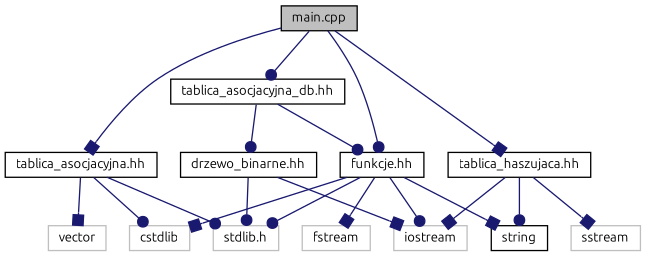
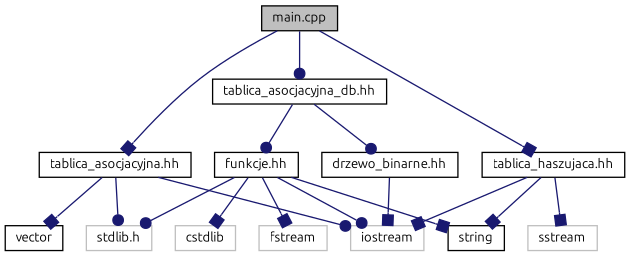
edge "main.cpp" -> "funkcje.hh": removed
edge "drzewo_binarne.hh" -> "stdlib.h": removed
edge "tablica_haszujaca.hh" -> "string": arrowhead dot -> box
edge "tablica_asocjacyjna.hh" -> "cstdlib": now "tablica_asocjacyjna.hh" -> "iostream"
node "vector": color grey75 -> black
